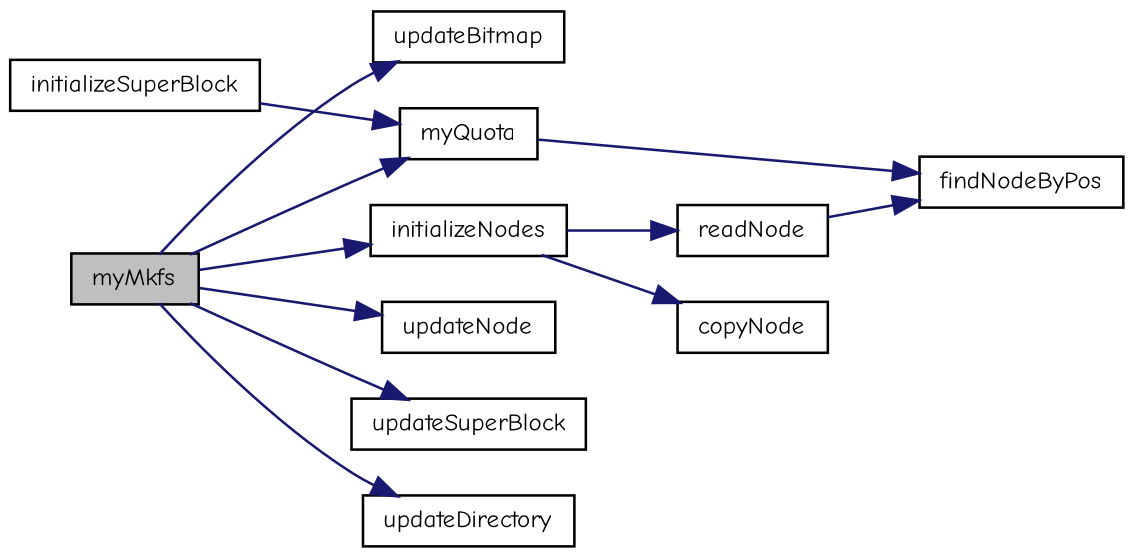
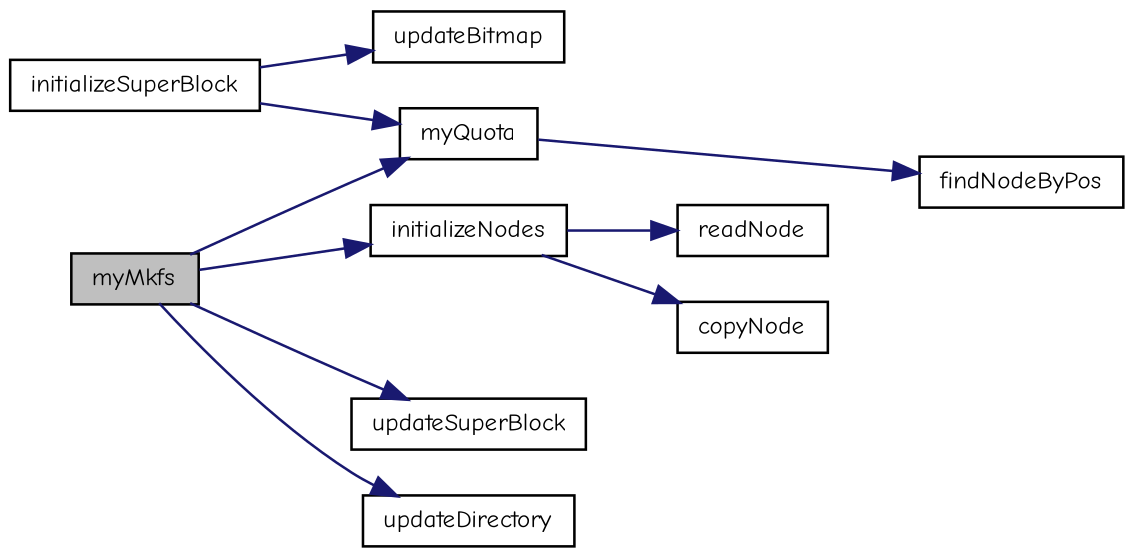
edge "myMkfs" -> "updateBitmap": now "initializeSuperBlock" -> "updateBitmap"
edge "readNode" -> "findNodeByPos": removed
node "updateNode": removed
